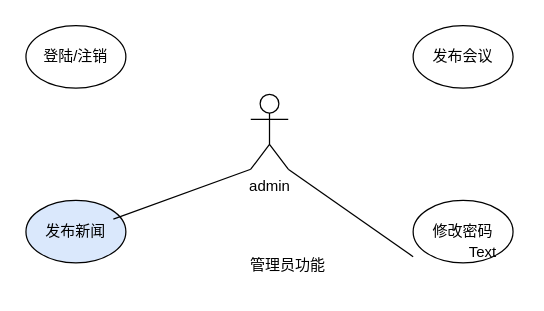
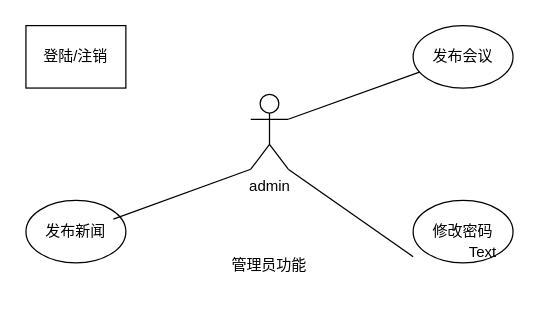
node "登陆/注销": shape ellipse -> rectangle
edge "发布会议" -- "admin": added
node "发布新闻": fillcolor #dae8fc -> #ffffff
node "管理员功能": moved (288, 266) -> (269, 266)
